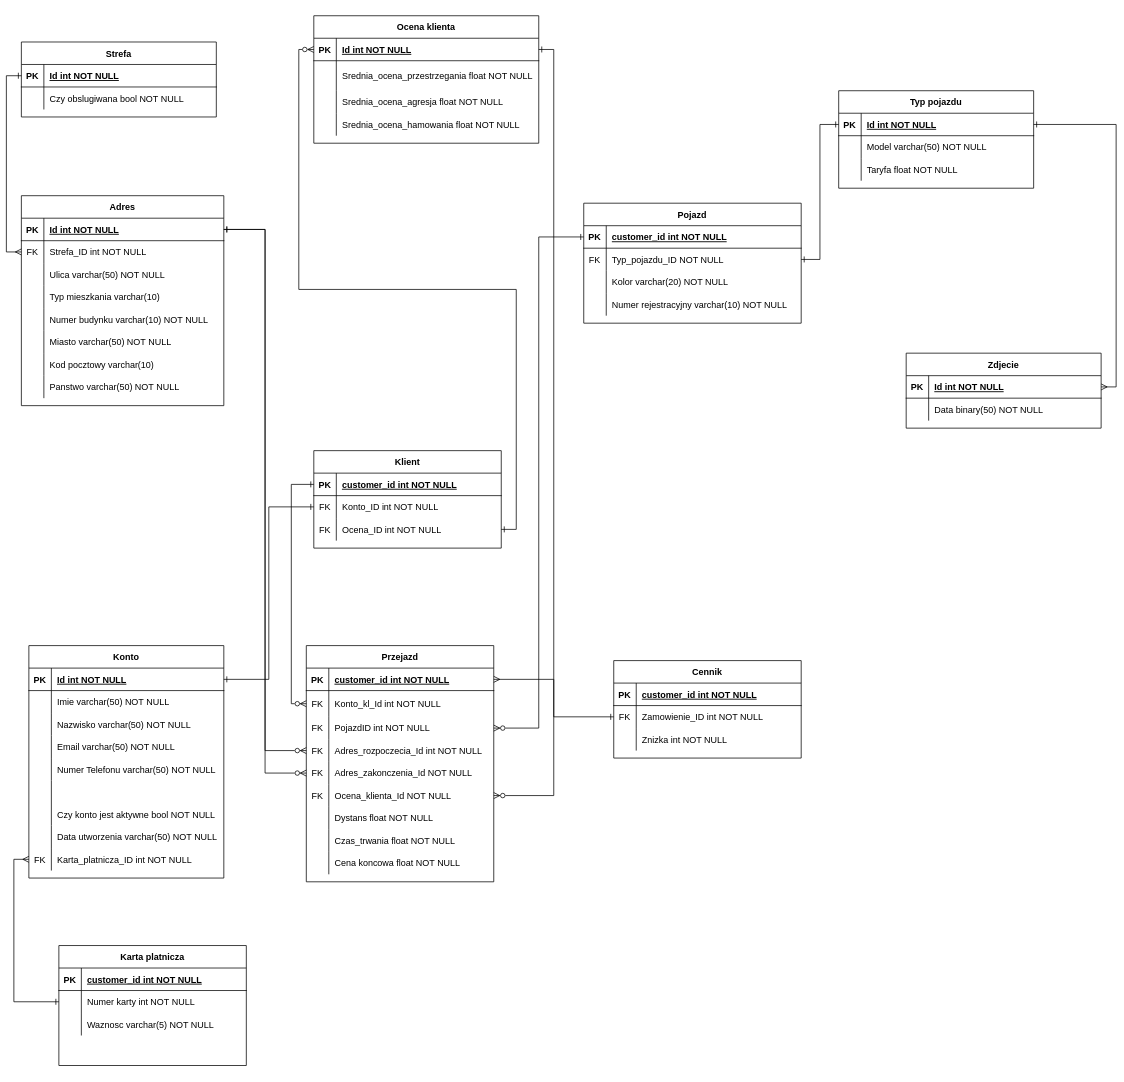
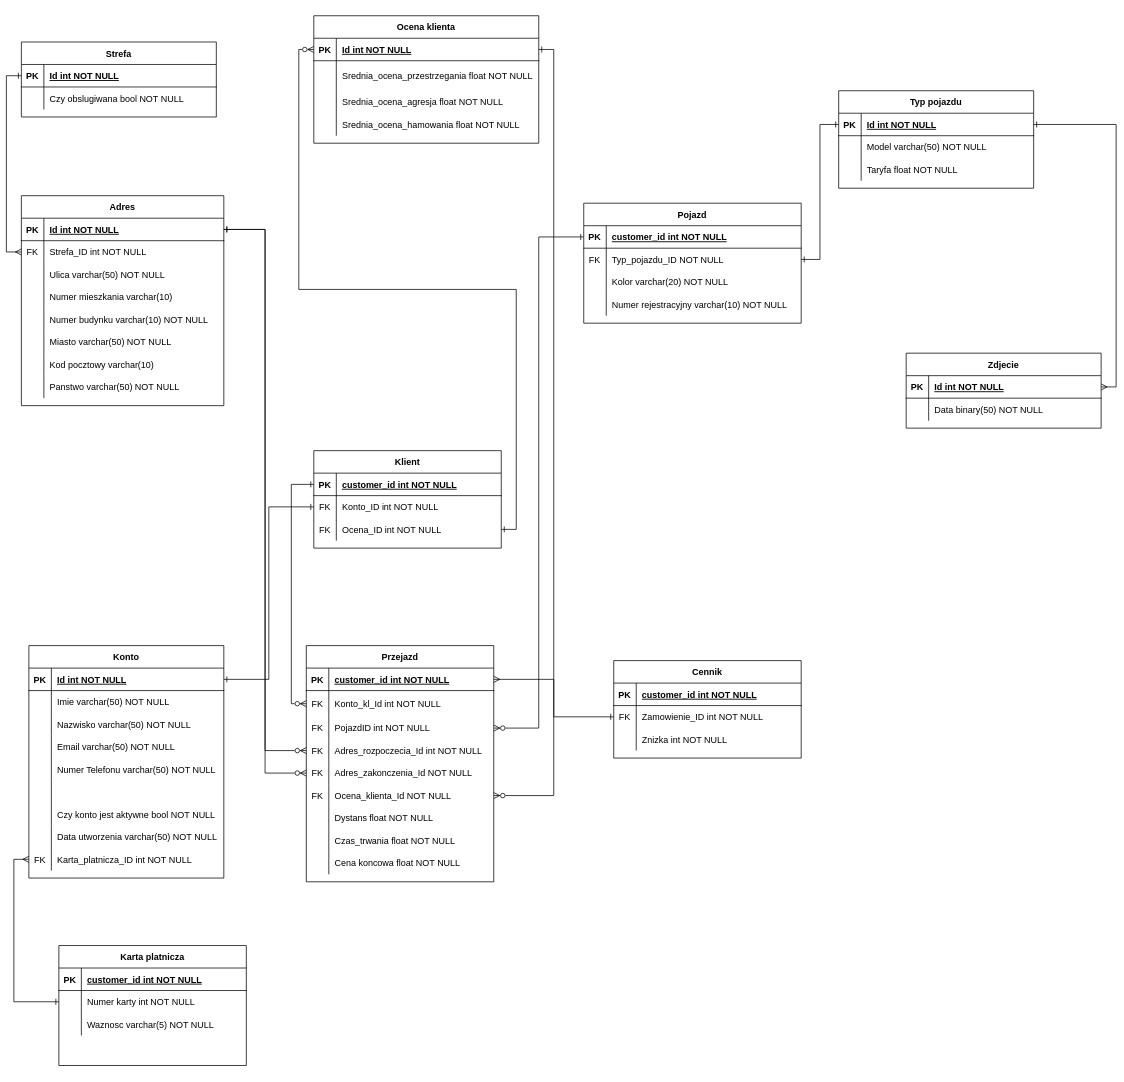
node "Typ mieszkania varchar(10)": label "Typ mieszkania varchar(10)" -> "Numer mieszkania varchar(10)"
